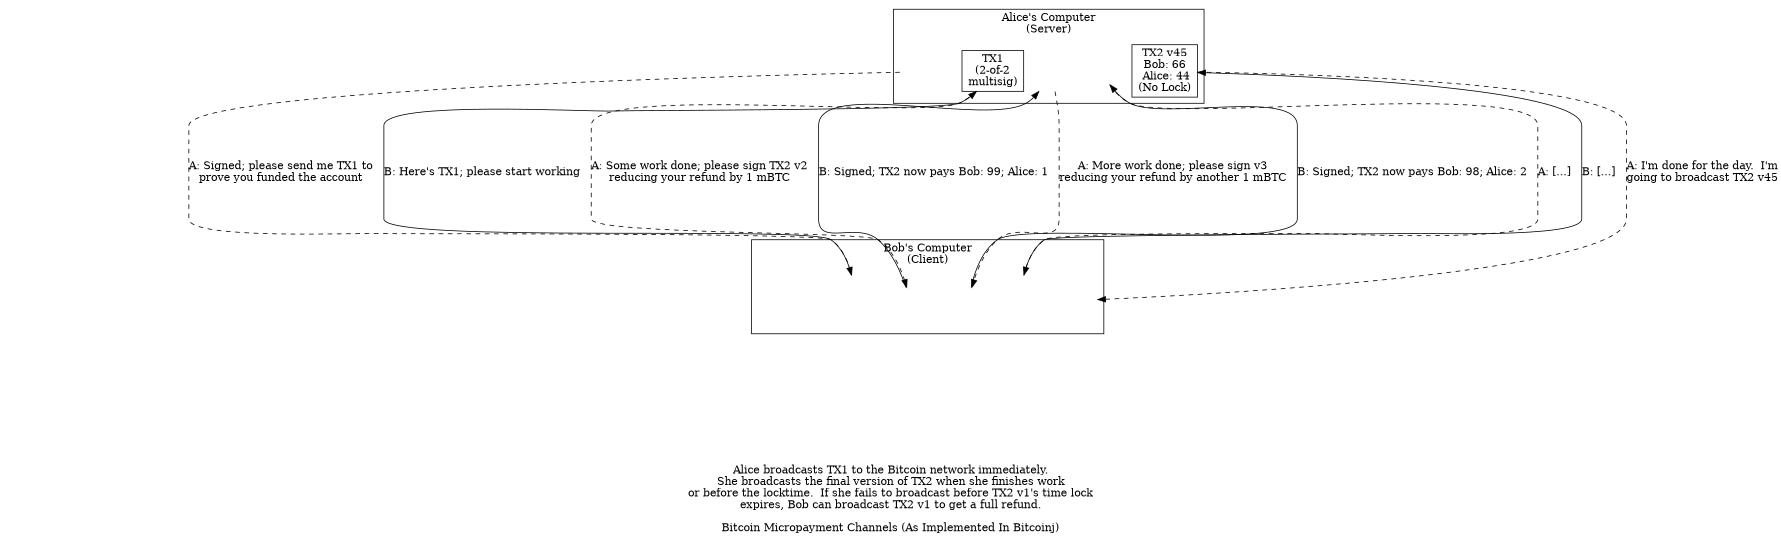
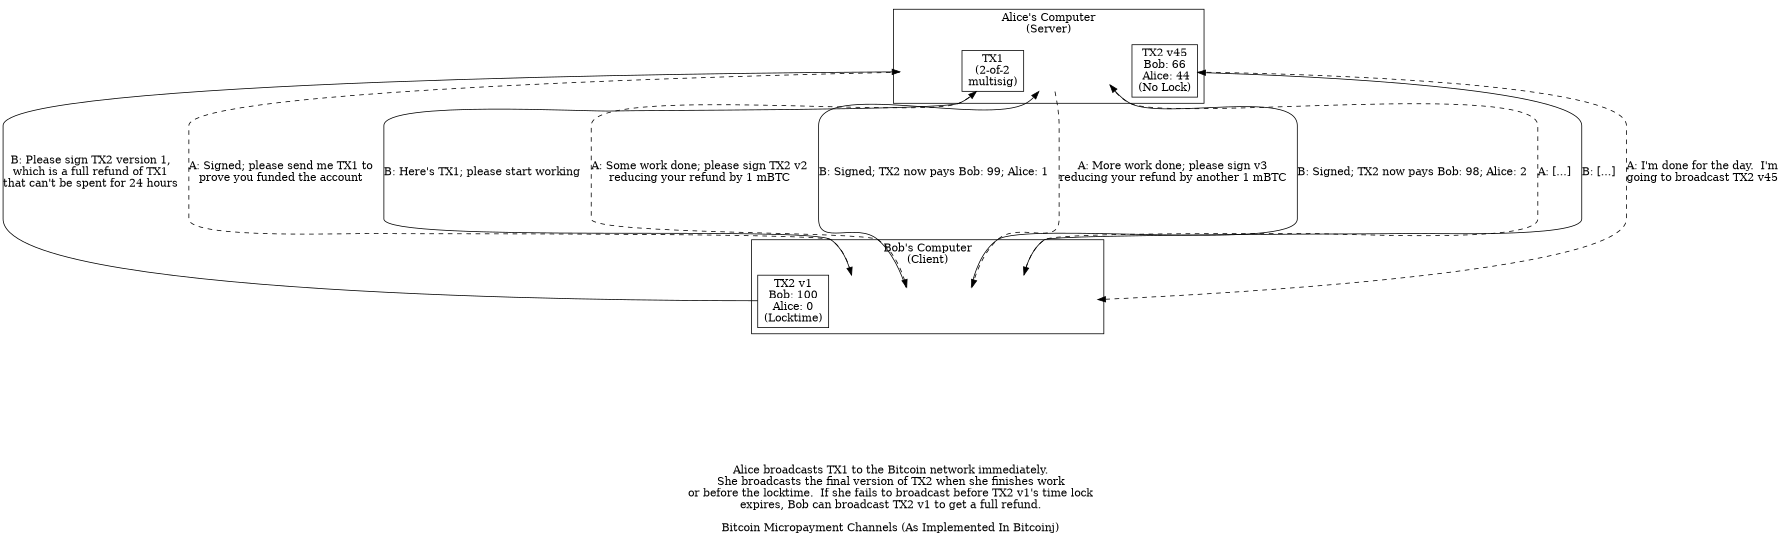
node "TX2 v1 Bob: 100 Alice: 0 (Locktime)": added
